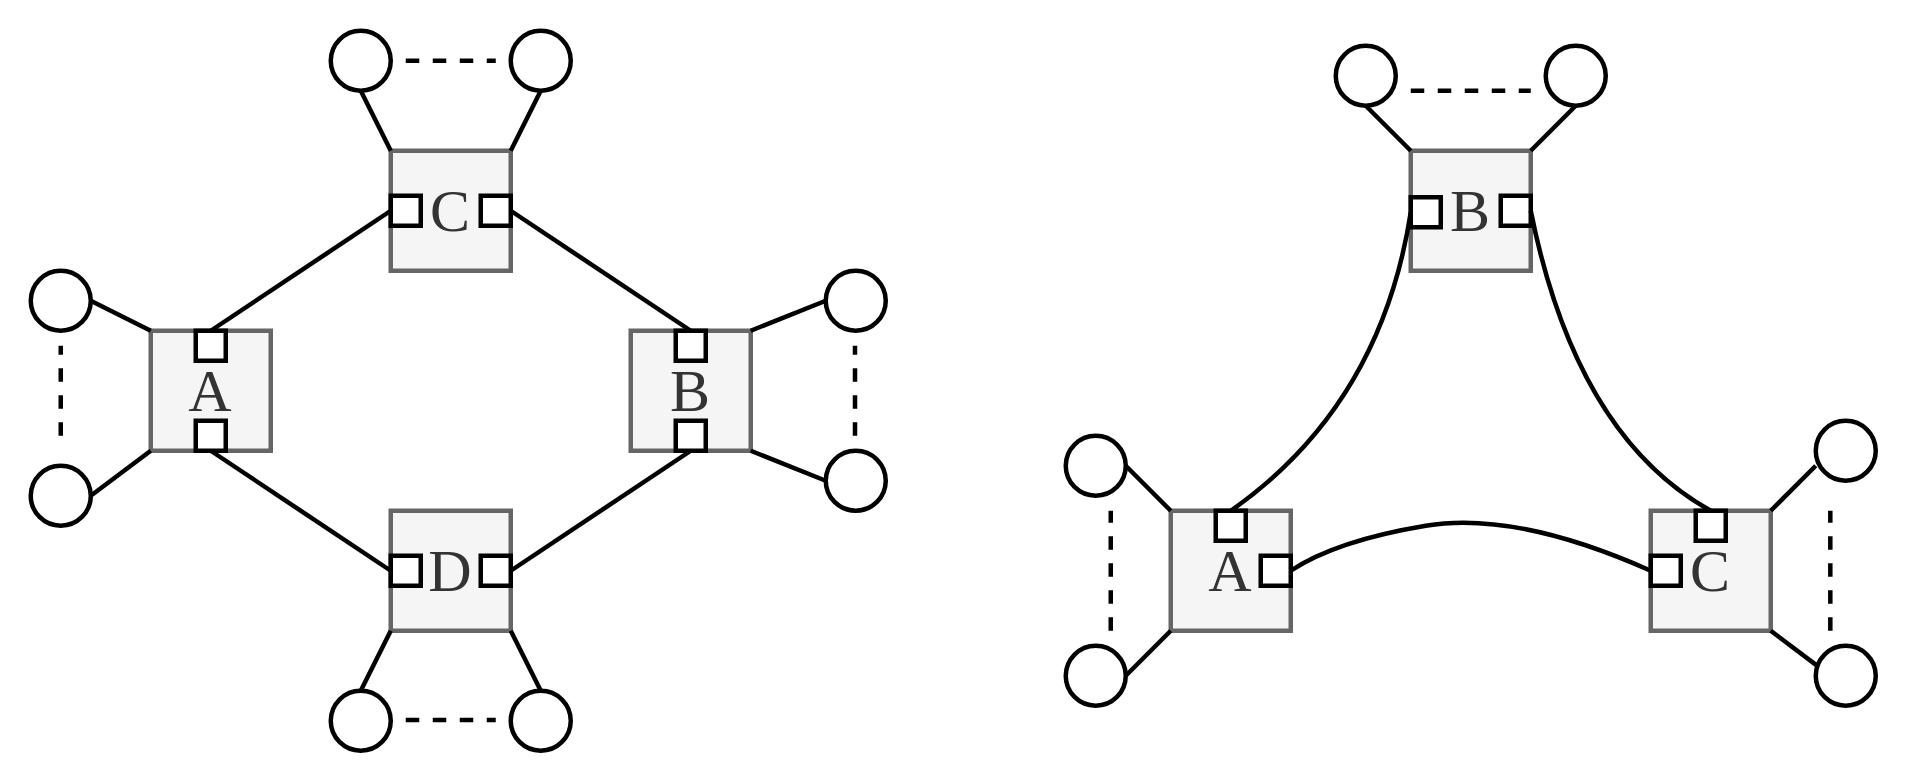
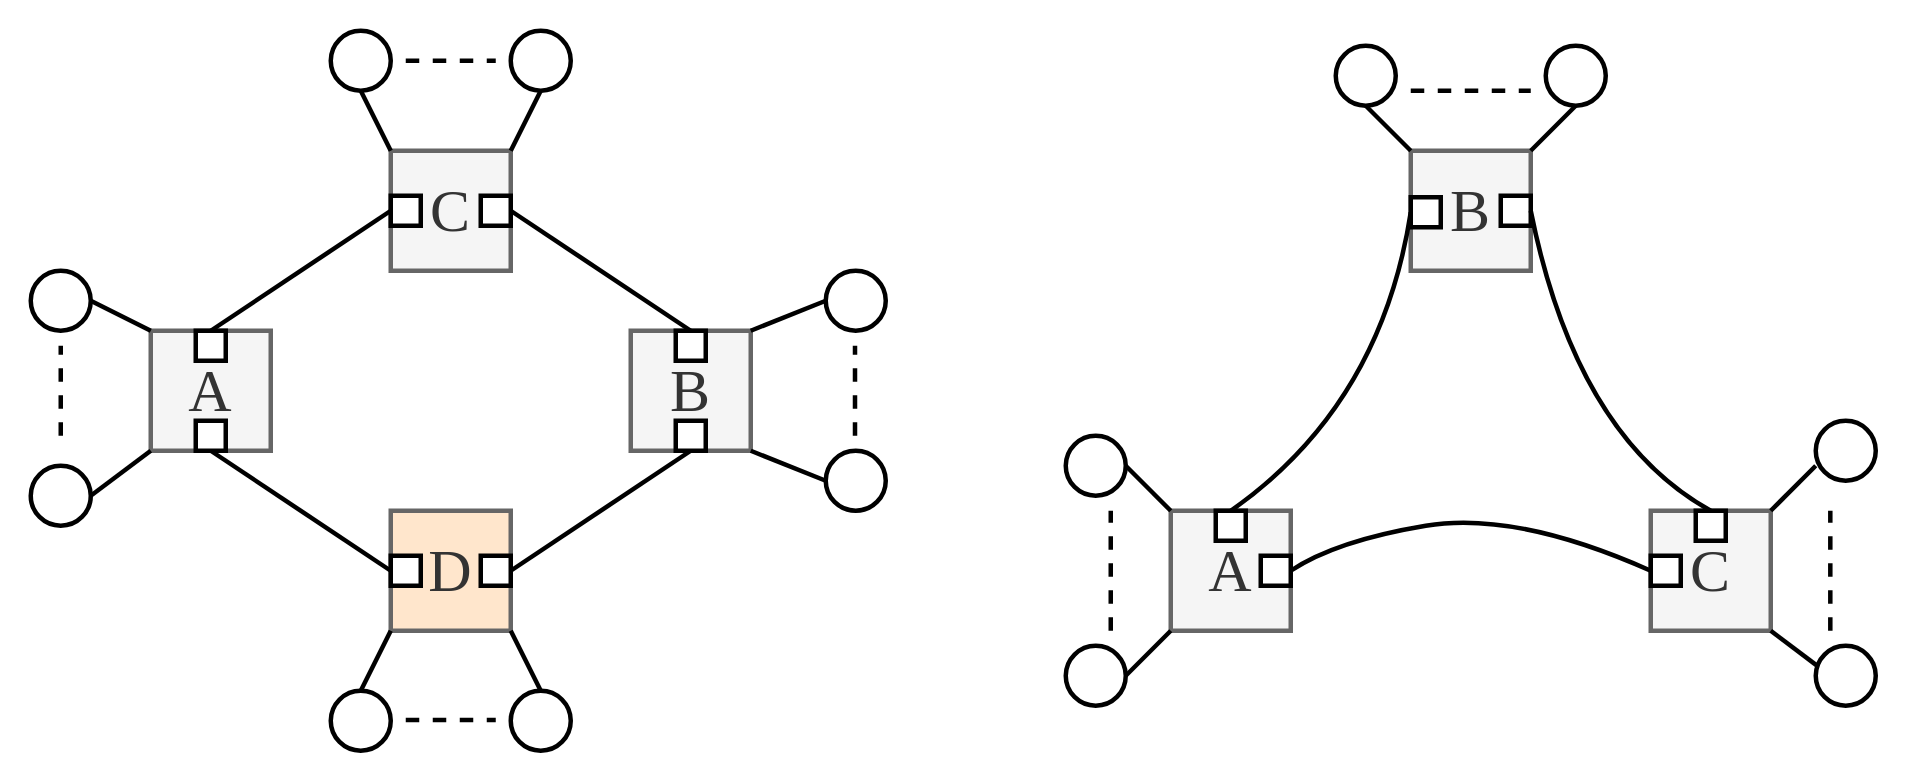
node "D": fillcolor #f5f5f5 -> #ffe6cc
